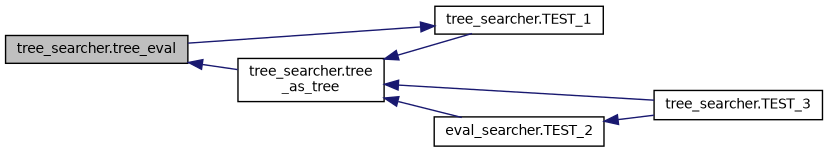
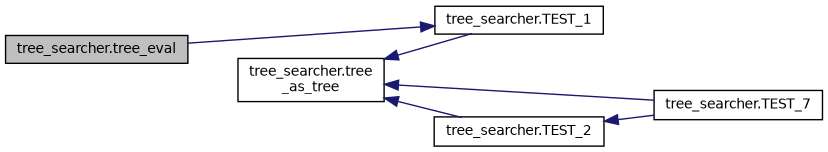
edge "tree_searcher.tree _as_tree" -> "tree_searcher.tree_eval": removed
node "tree_searcher.TEST_3": label "tree_searcher.TEST_3" -> "tree_searcher.TEST_7"
node "eval_searcher.TEST_2": label "eval_searcher.TEST_2" -> "tree_searcher.TEST_2"
